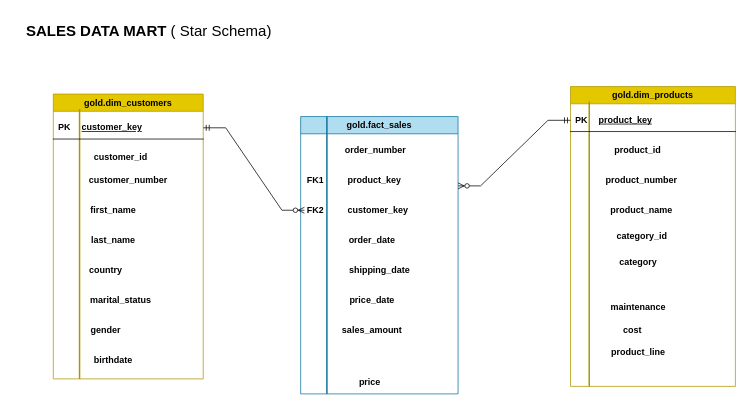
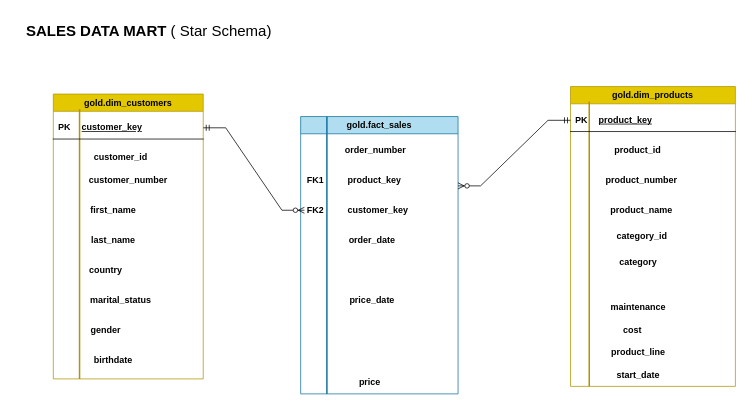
node "shipping_date": removed
node "sales_amount": removed
node "start_date": added
